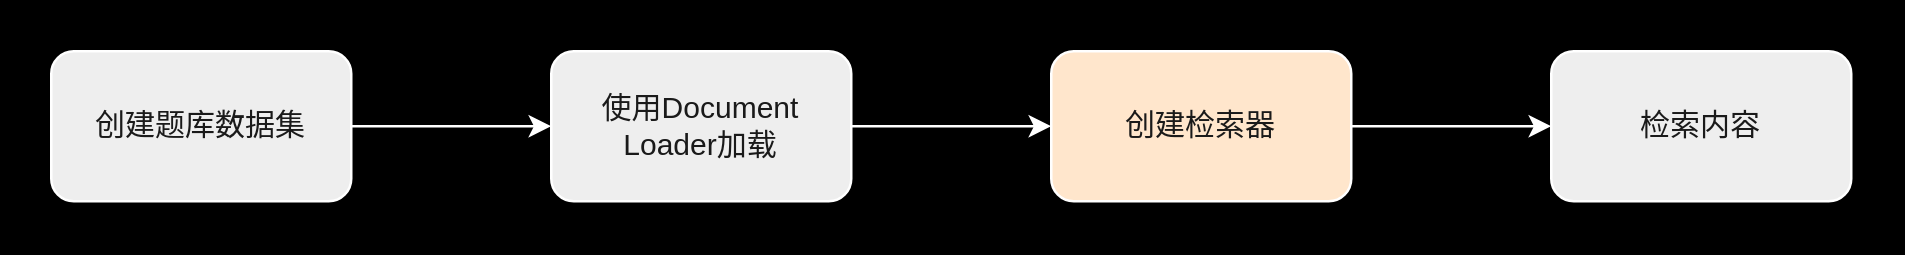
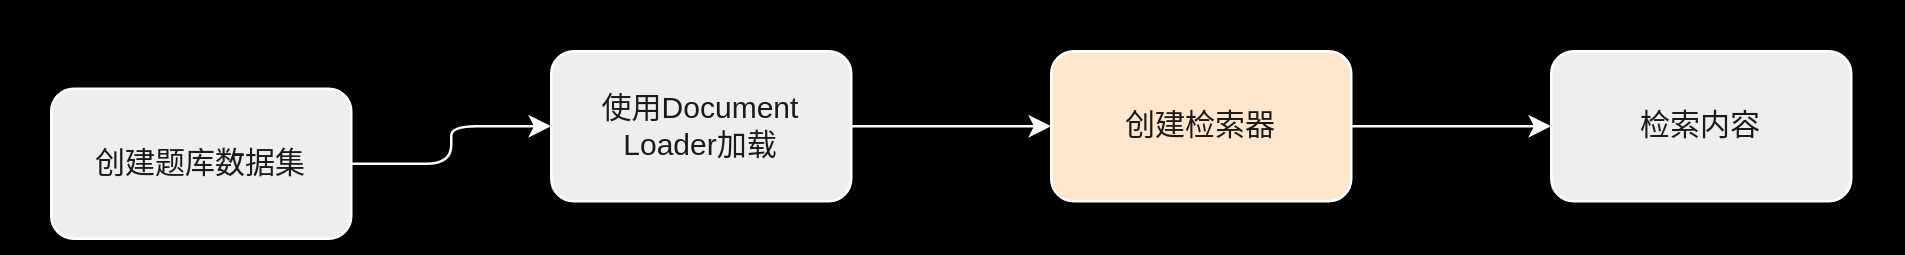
node "创建题库数据集": moved (201, 126) -> (201, 164)
